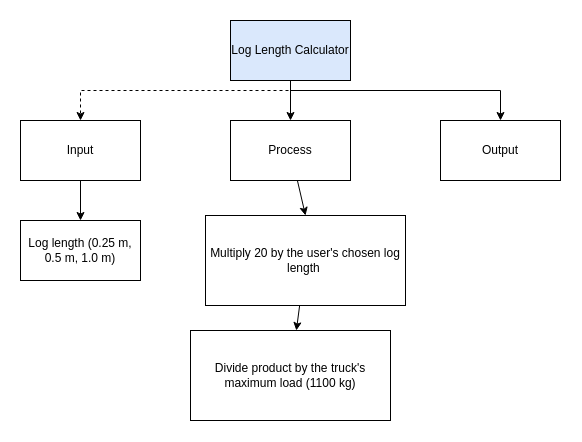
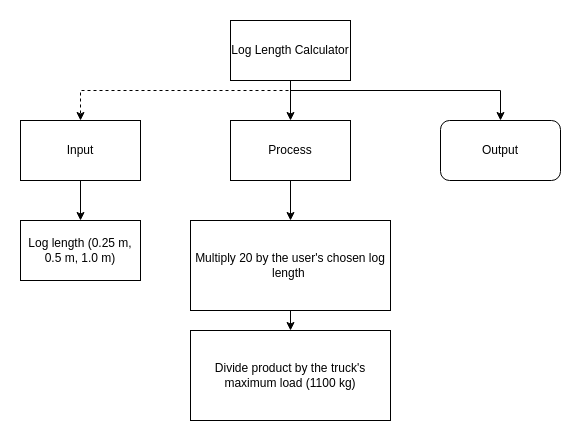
node "Log Length Calculator": fillcolor #dae8fc -> #ffffff
node "Output": shape rectangle -> rounded rectangle
node "Multiply 20 by the user's chosen log length": moved (306, 261) -> (291, 266)
